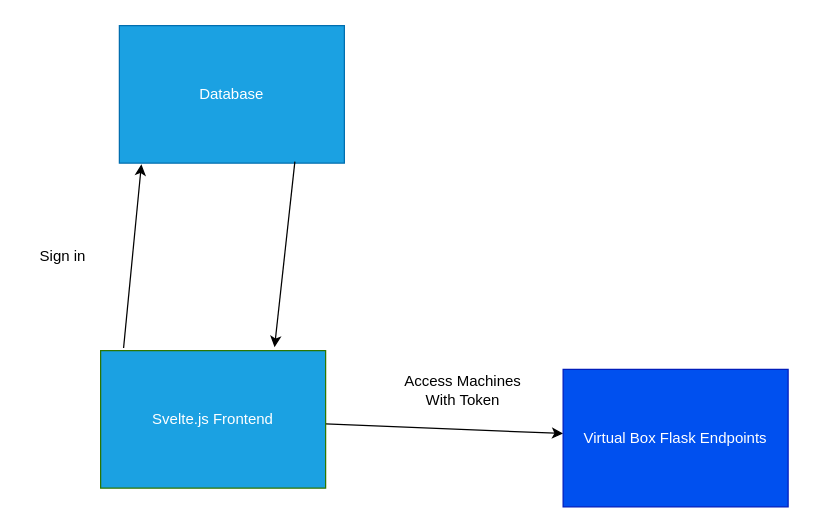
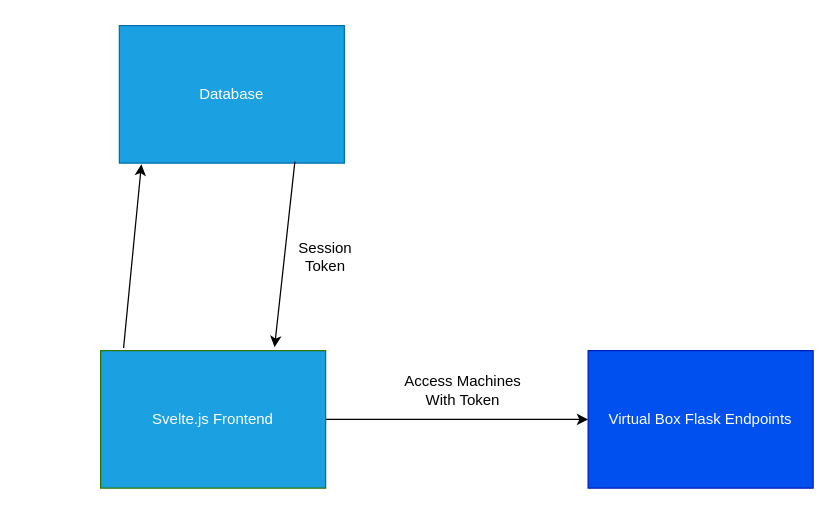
node "Sign in": removed
node "Session Token": added
node "Virtual Box Flask Endpoints": moved (676, 438) -> (701, 419)
